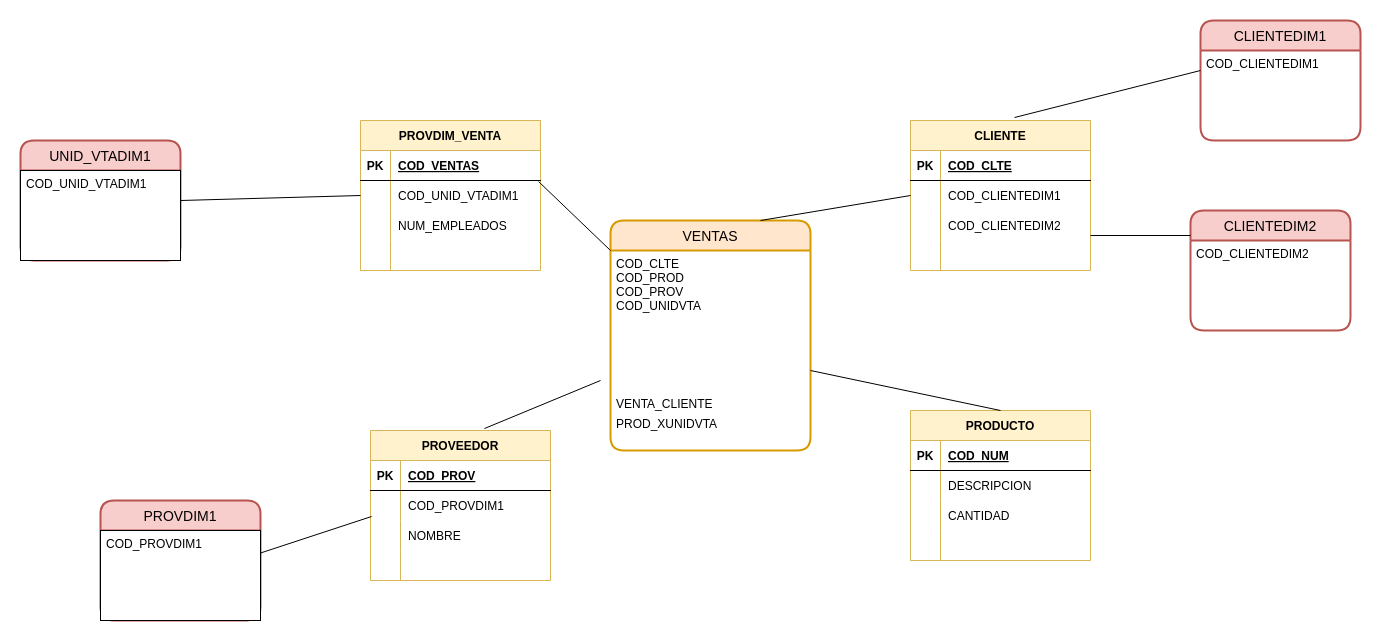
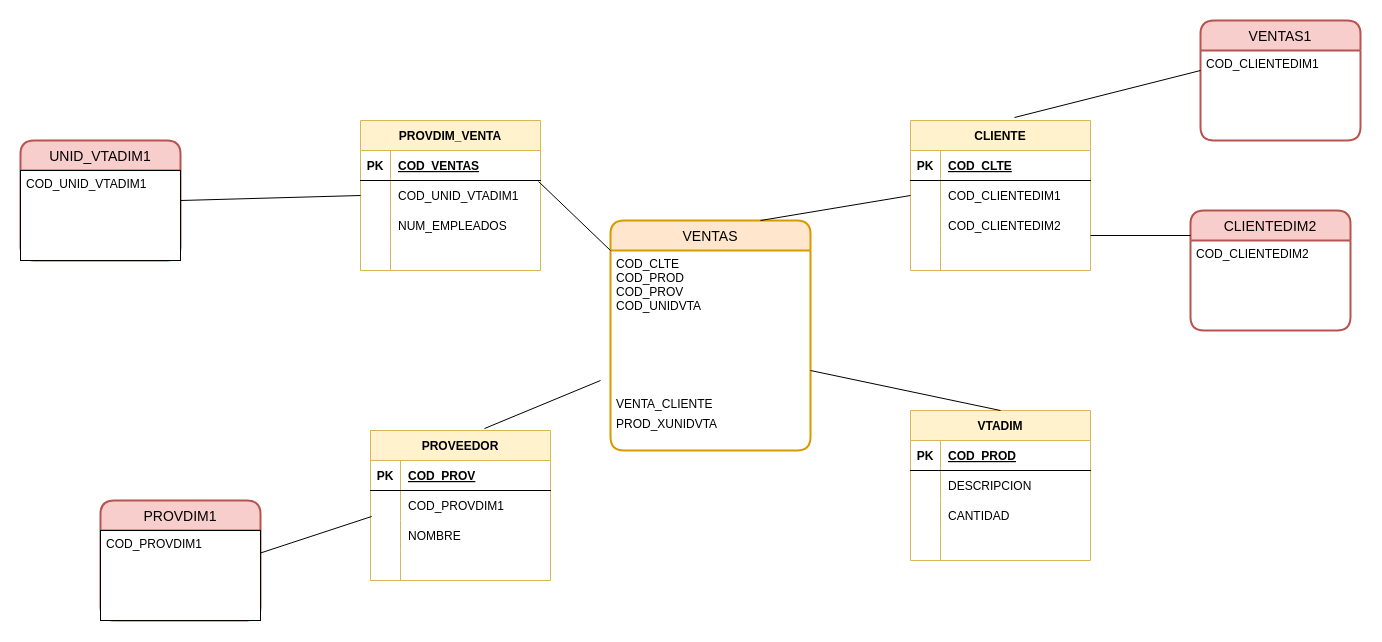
node "CLIENTEDIM1": label "CLIENTEDIM1" -> "VENTAS1"
node "PRODUCTO": label "PRODUCTO" -> "VTADIM"
node "COD_NUM": label "COD_NUM" -> "COD_PROD"
